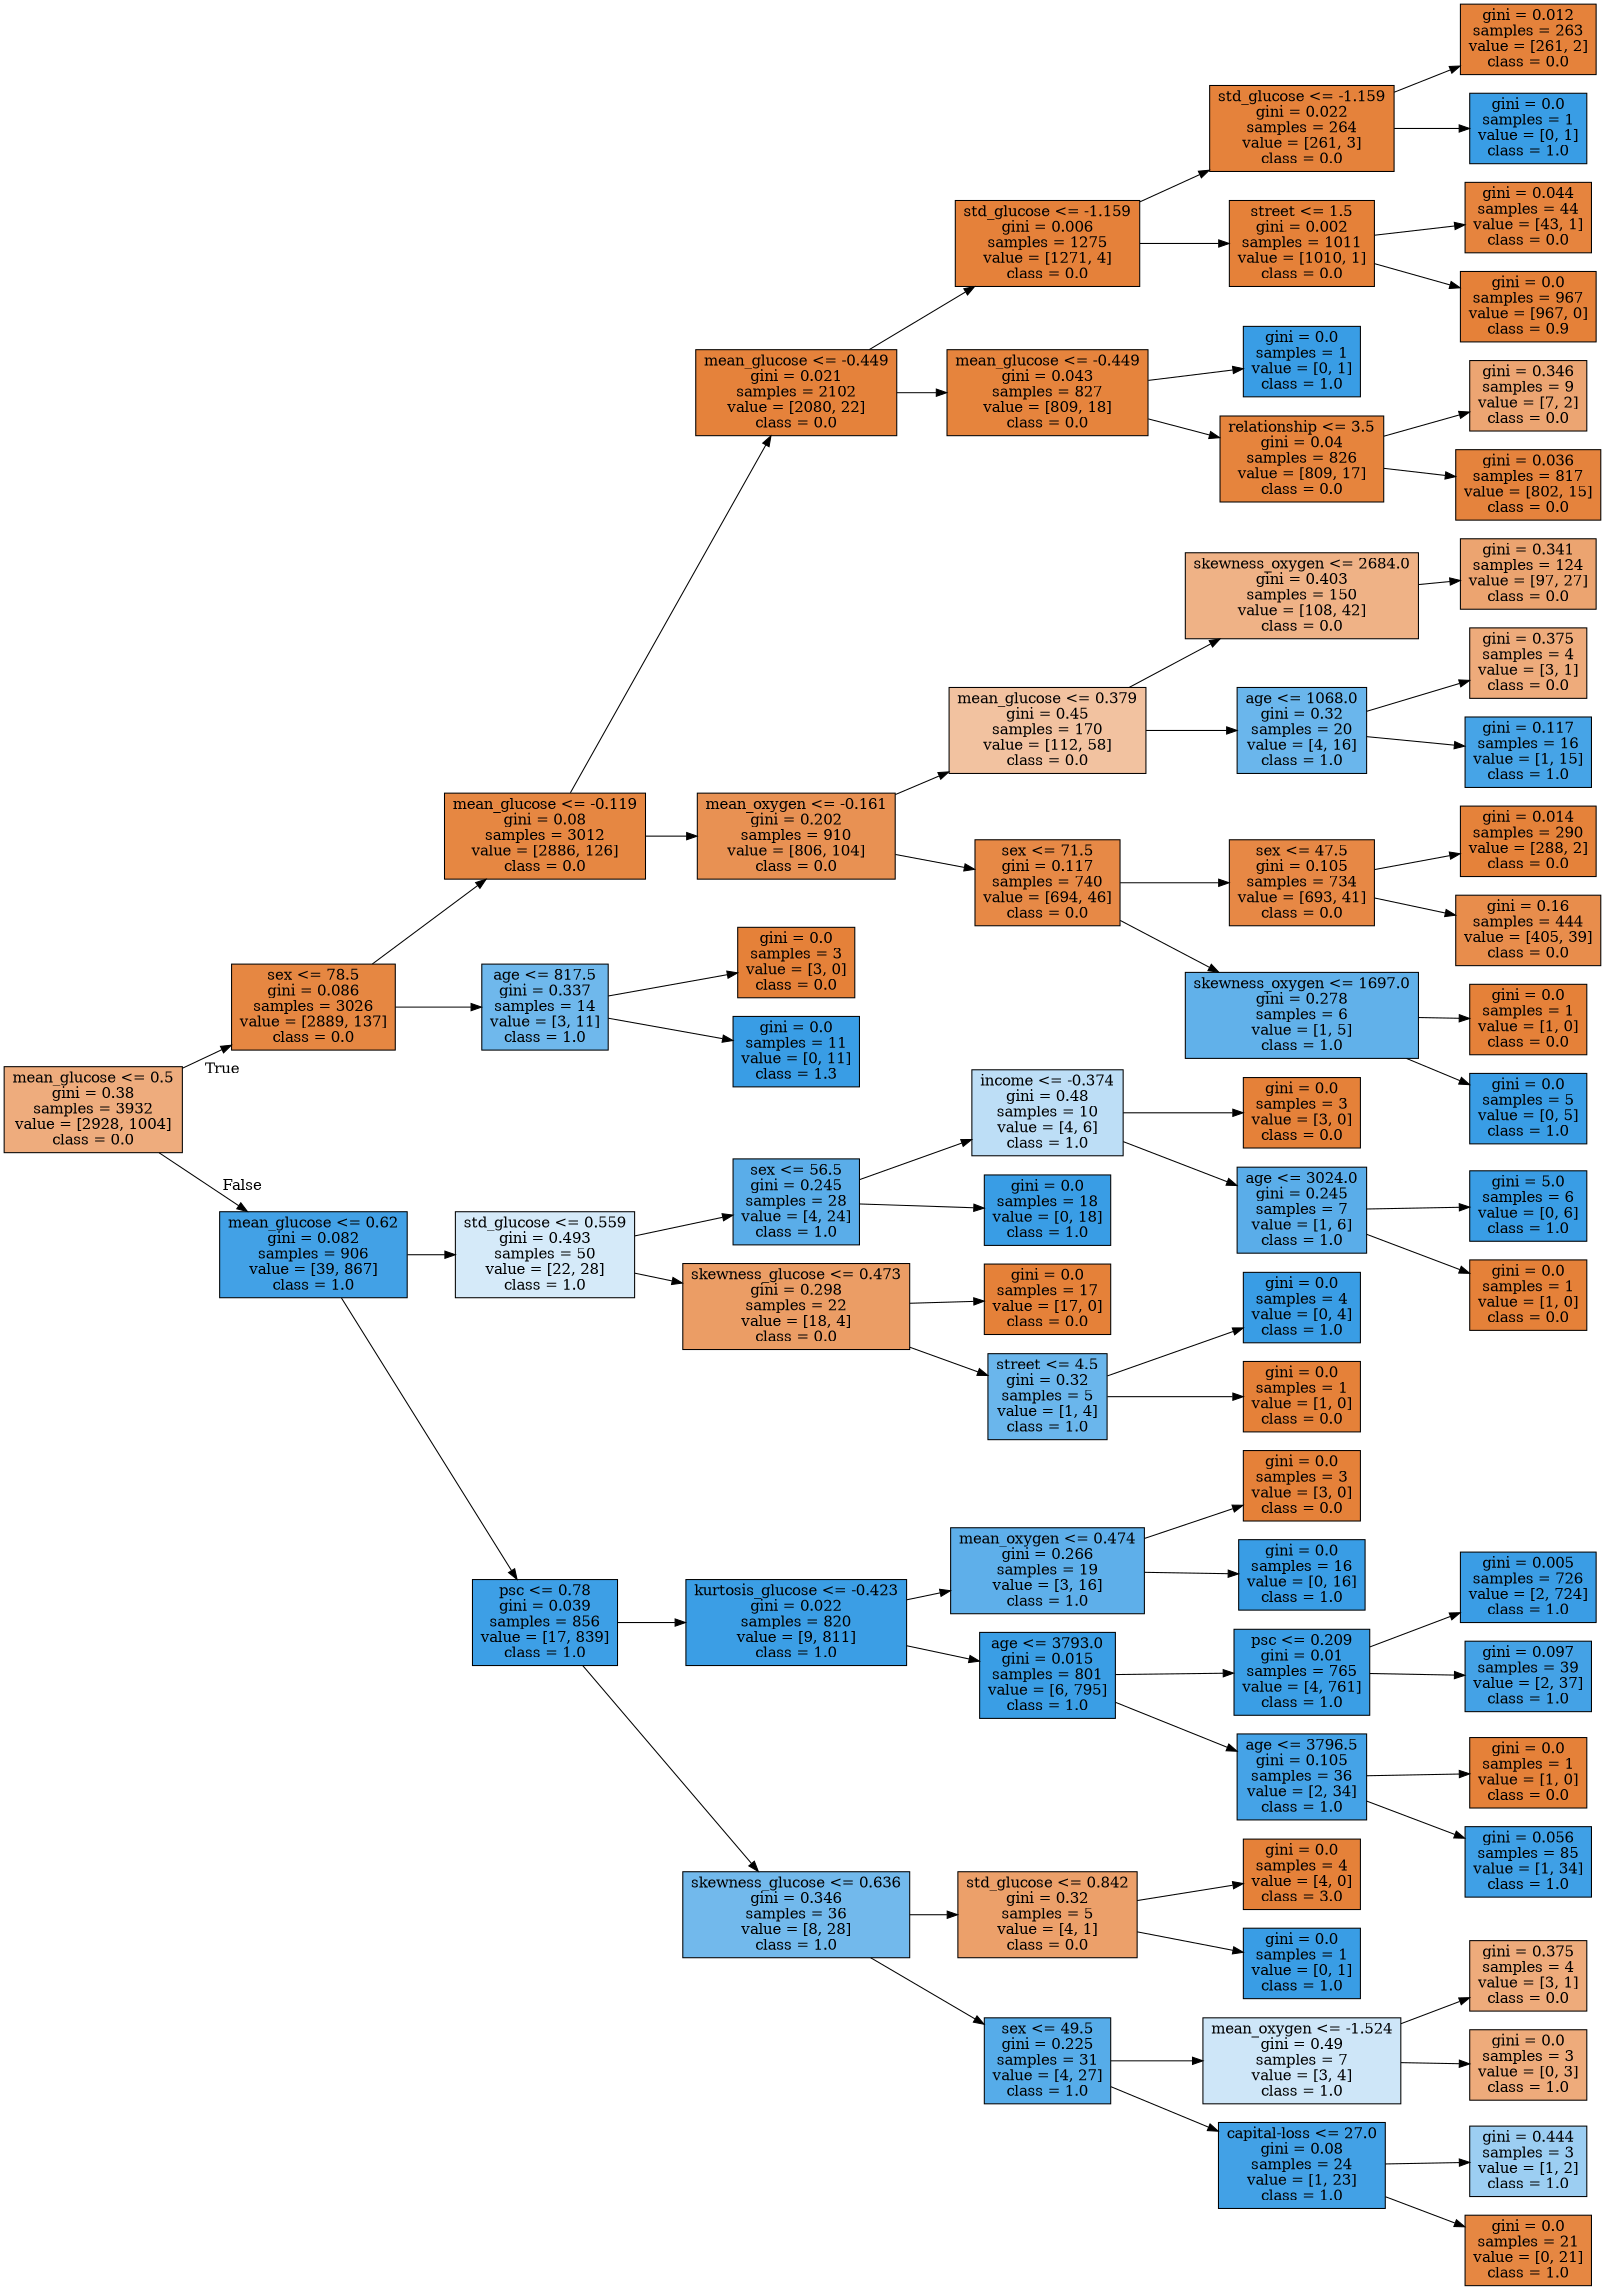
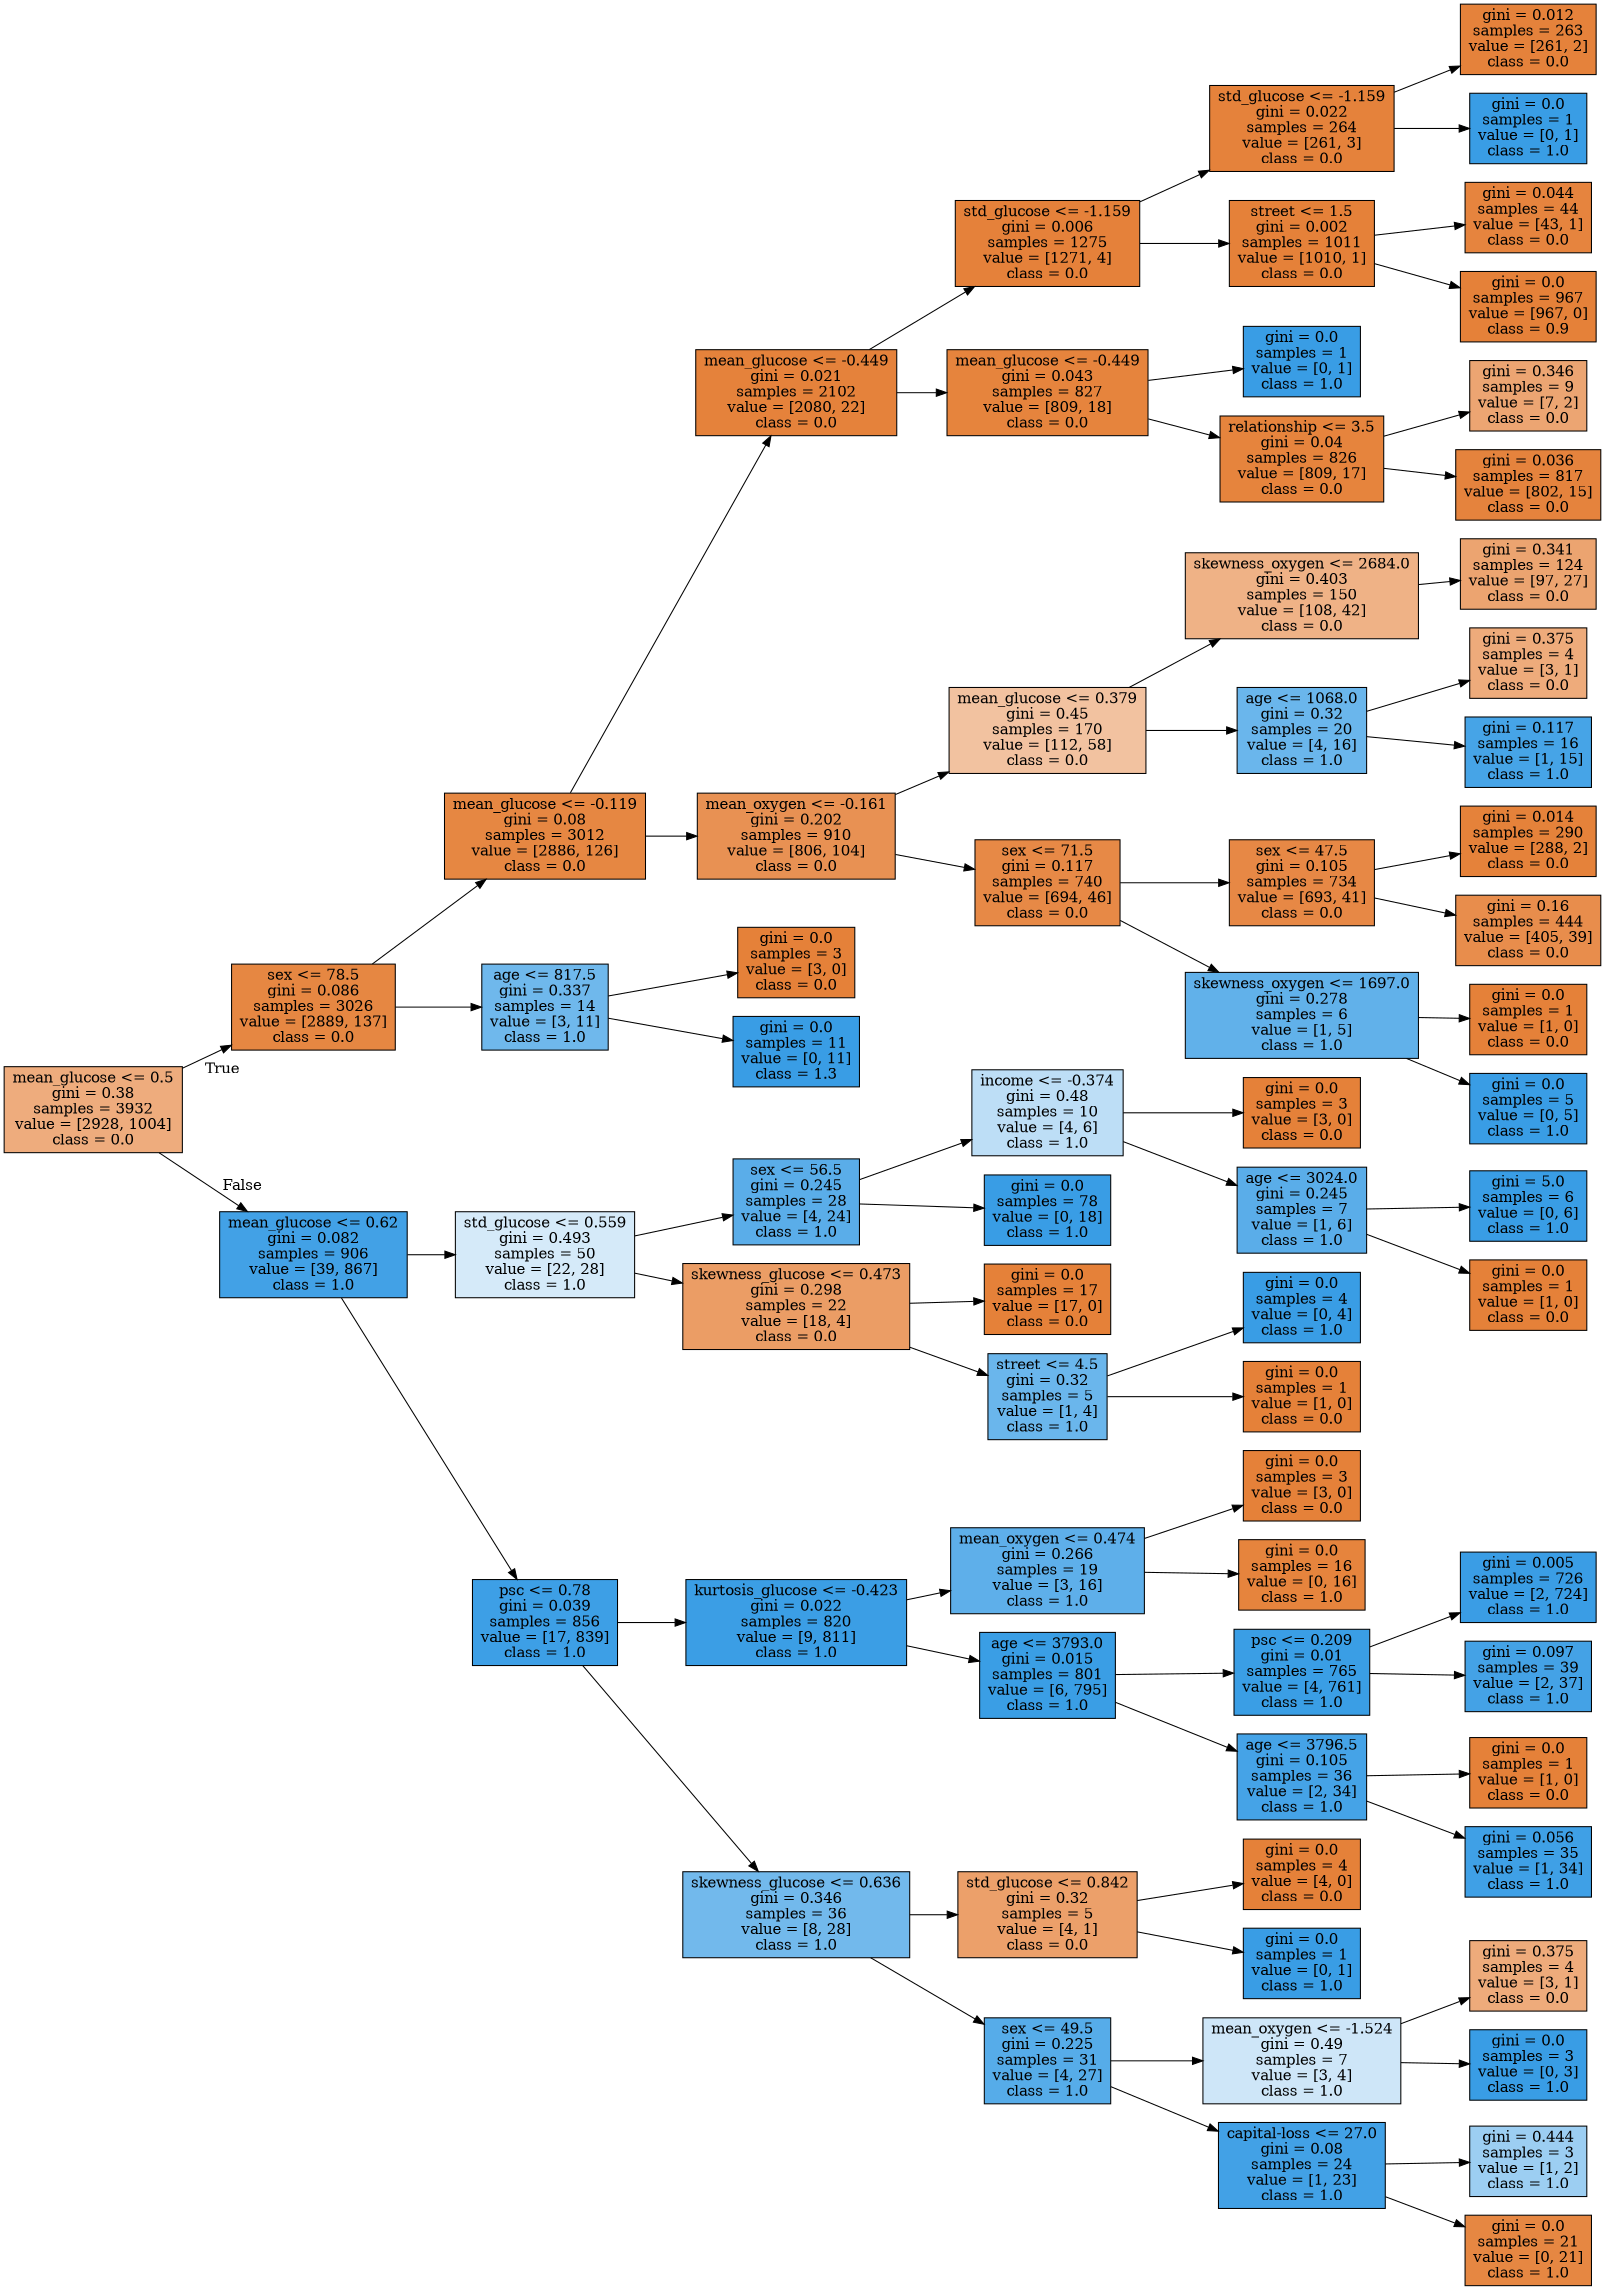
node "gini = 0.0 samples = 18 value = [0, 18] class = 1.0": label "gini = 0.0 samples = 18 value = [0, 18] class = 1.0" -> "gini = 0.0 samples = 78 value = [0, 18] class = 1.0"
node "gini = 0.0 samples = 16 value = [0, 16] class = 1.0": fillcolor #399de5 -> #e6843d
node "gini = 0.056 samples = 85 value = [1, 34] class = 1.0": label "gini = 0.056 samples = 85 value = [1, 34] class = 1.0" -> "gini = 0.056 samples = 35 value = [1, 34] class = 1.0"
node "gini = 0.0 samples = 4 value = [4, 0] class = 3.0": label "gini = 0.0 samples = 4 value = [4, 0] class = 3.0" -> "gini = 0.0 samples = 4 value = [4, 0] class = 0.0"
node "gini = 0.0 samples = 3 value = [0, 3] class = 1.0": fillcolor #eeab7b -> #399de5
